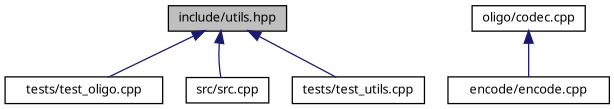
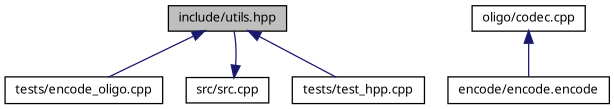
edge "src/src.cpp" -> "include/utils.hpp": reversed
node "tests/test_oligo.cpp": label "tests/test_oligo.cpp" -> "tests/encode_oligo.cpp"
node "tests/test_utils.cpp": label "tests/test_utils.cpp" -> "tests/test_hpp.cpp"
node "encode/encode.cpp": label "encode/encode.cpp" -> "encode/encode.encode"
